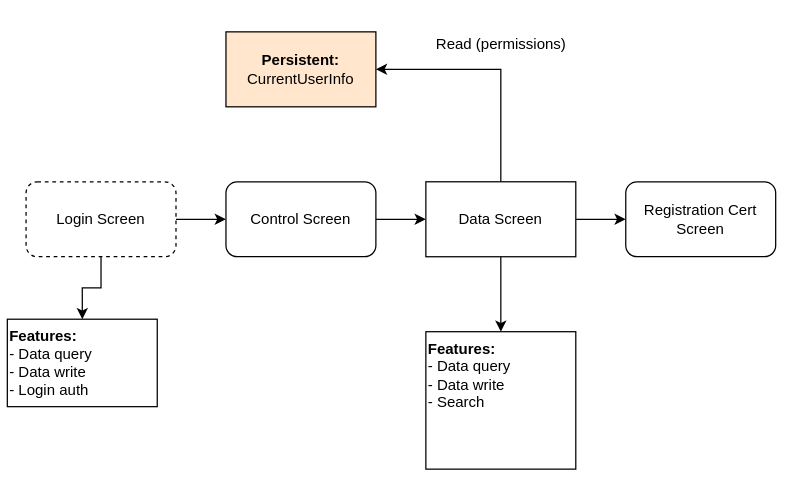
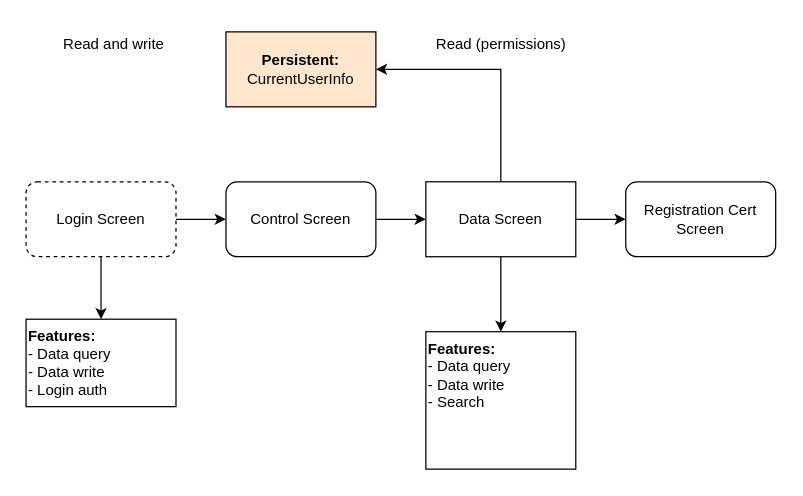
node "Read and write": added
node "Features: - Data query - Data write - Login auth": moved (82, 363) -> (101, 363)
